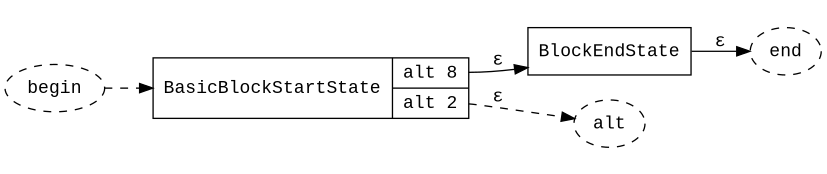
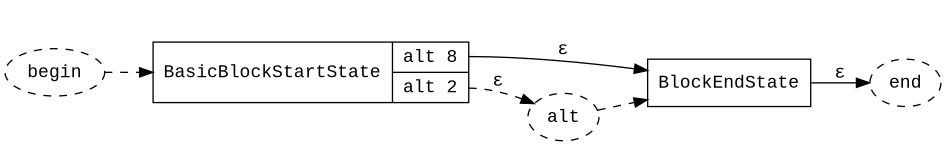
edge "alt" -> "BlockEndState": added
